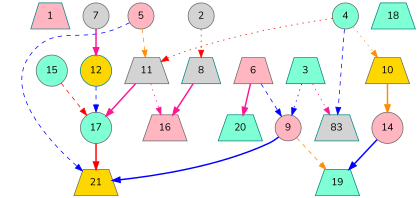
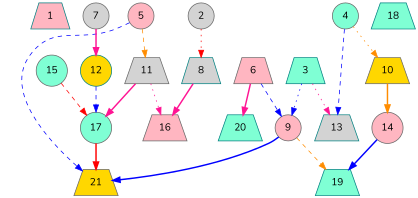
edge "4" -> "11": removed
node "83": label "83" -> "13"
